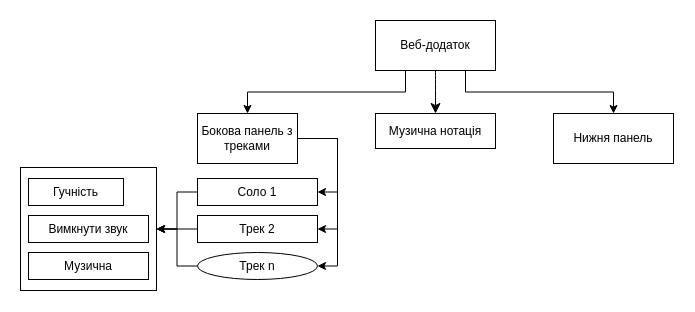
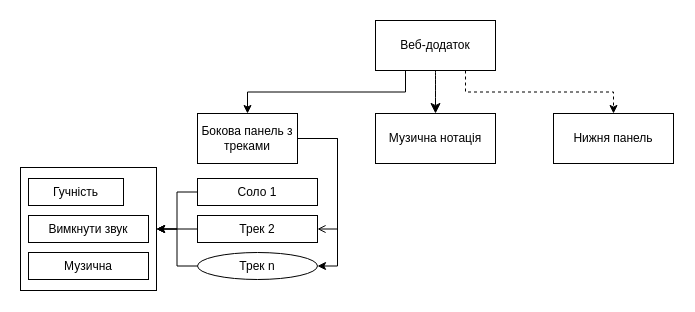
edge "Веб-додаток" -> "Нижня панель": style solid -> dashed
node "Музична нотація": size 120x35 -> 120x50
edge "Бокова панель з треками" -> "Соло 1": removed
edge "Бокова панель з треками" -> "Трек 2": arrowhead classic -> open
